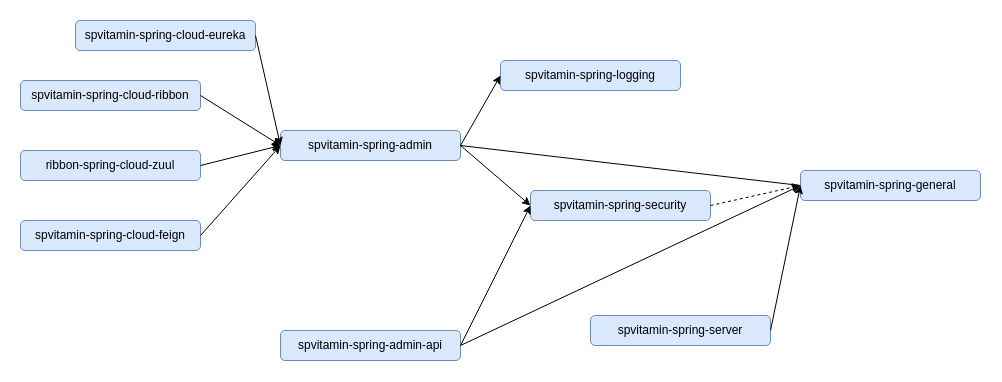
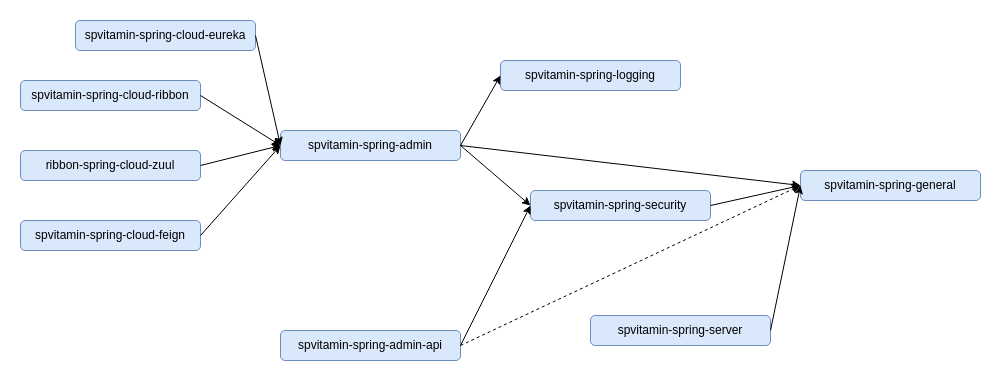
edge "spvitamin-spring-admin" -- "spvitamin-spring-general": arrowhead none -> classic
edge "spvitamin-spring-security" -> "spvitamin-spring-general": style dashed -> solid
edge "spvitamin-spring-admin-api" -> "spvitamin-spring-general": style solid -> dashed
